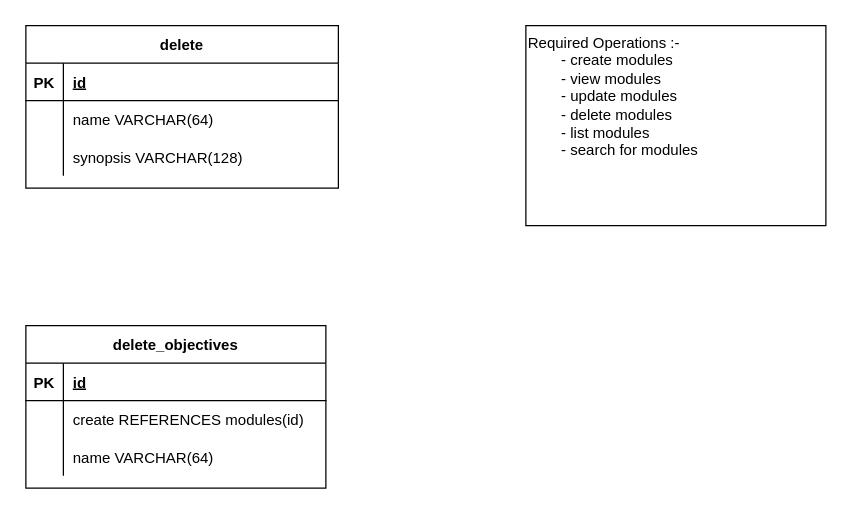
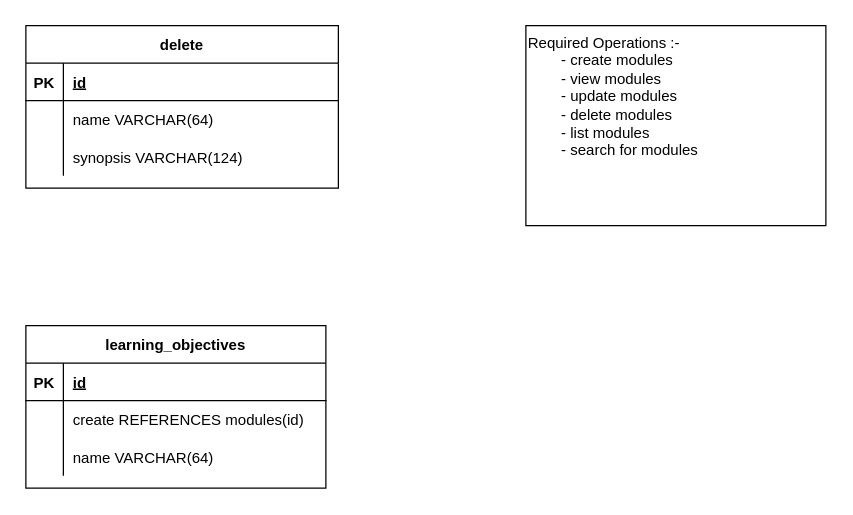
node "synopsis VARCHAR(128)": label "synopsis VARCHAR(128)" -> "synopsis VARCHAR(124)"
node "delete_objectives": label "delete_objectives" -> "learning_objectives"
